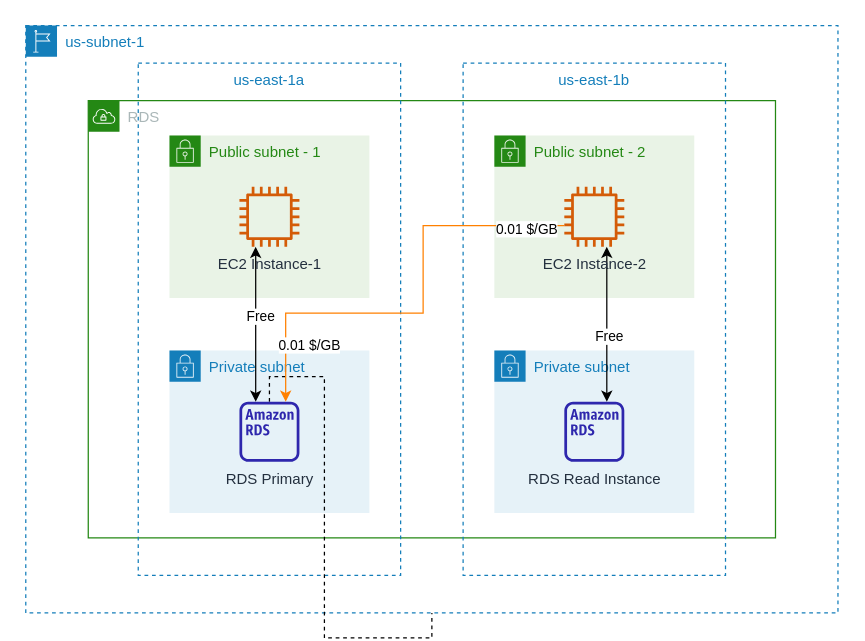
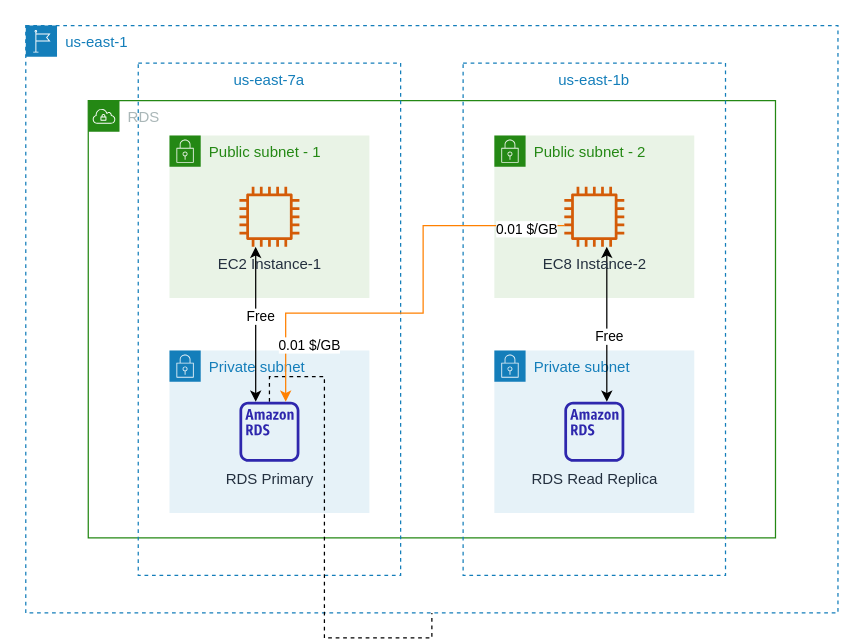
node "us-subnet-1": label "us-subnet-1" -> "us-east-1"
node "us-east-1a": label "us-east-1a" -> "us-east-7a"
node "EC2 Instance-2": label "EC2 Instance-2" -> "EC8 Instance-2"
node "RDS Read Instance": label "RDS Read Instance" -> "RDS Read Replica"
